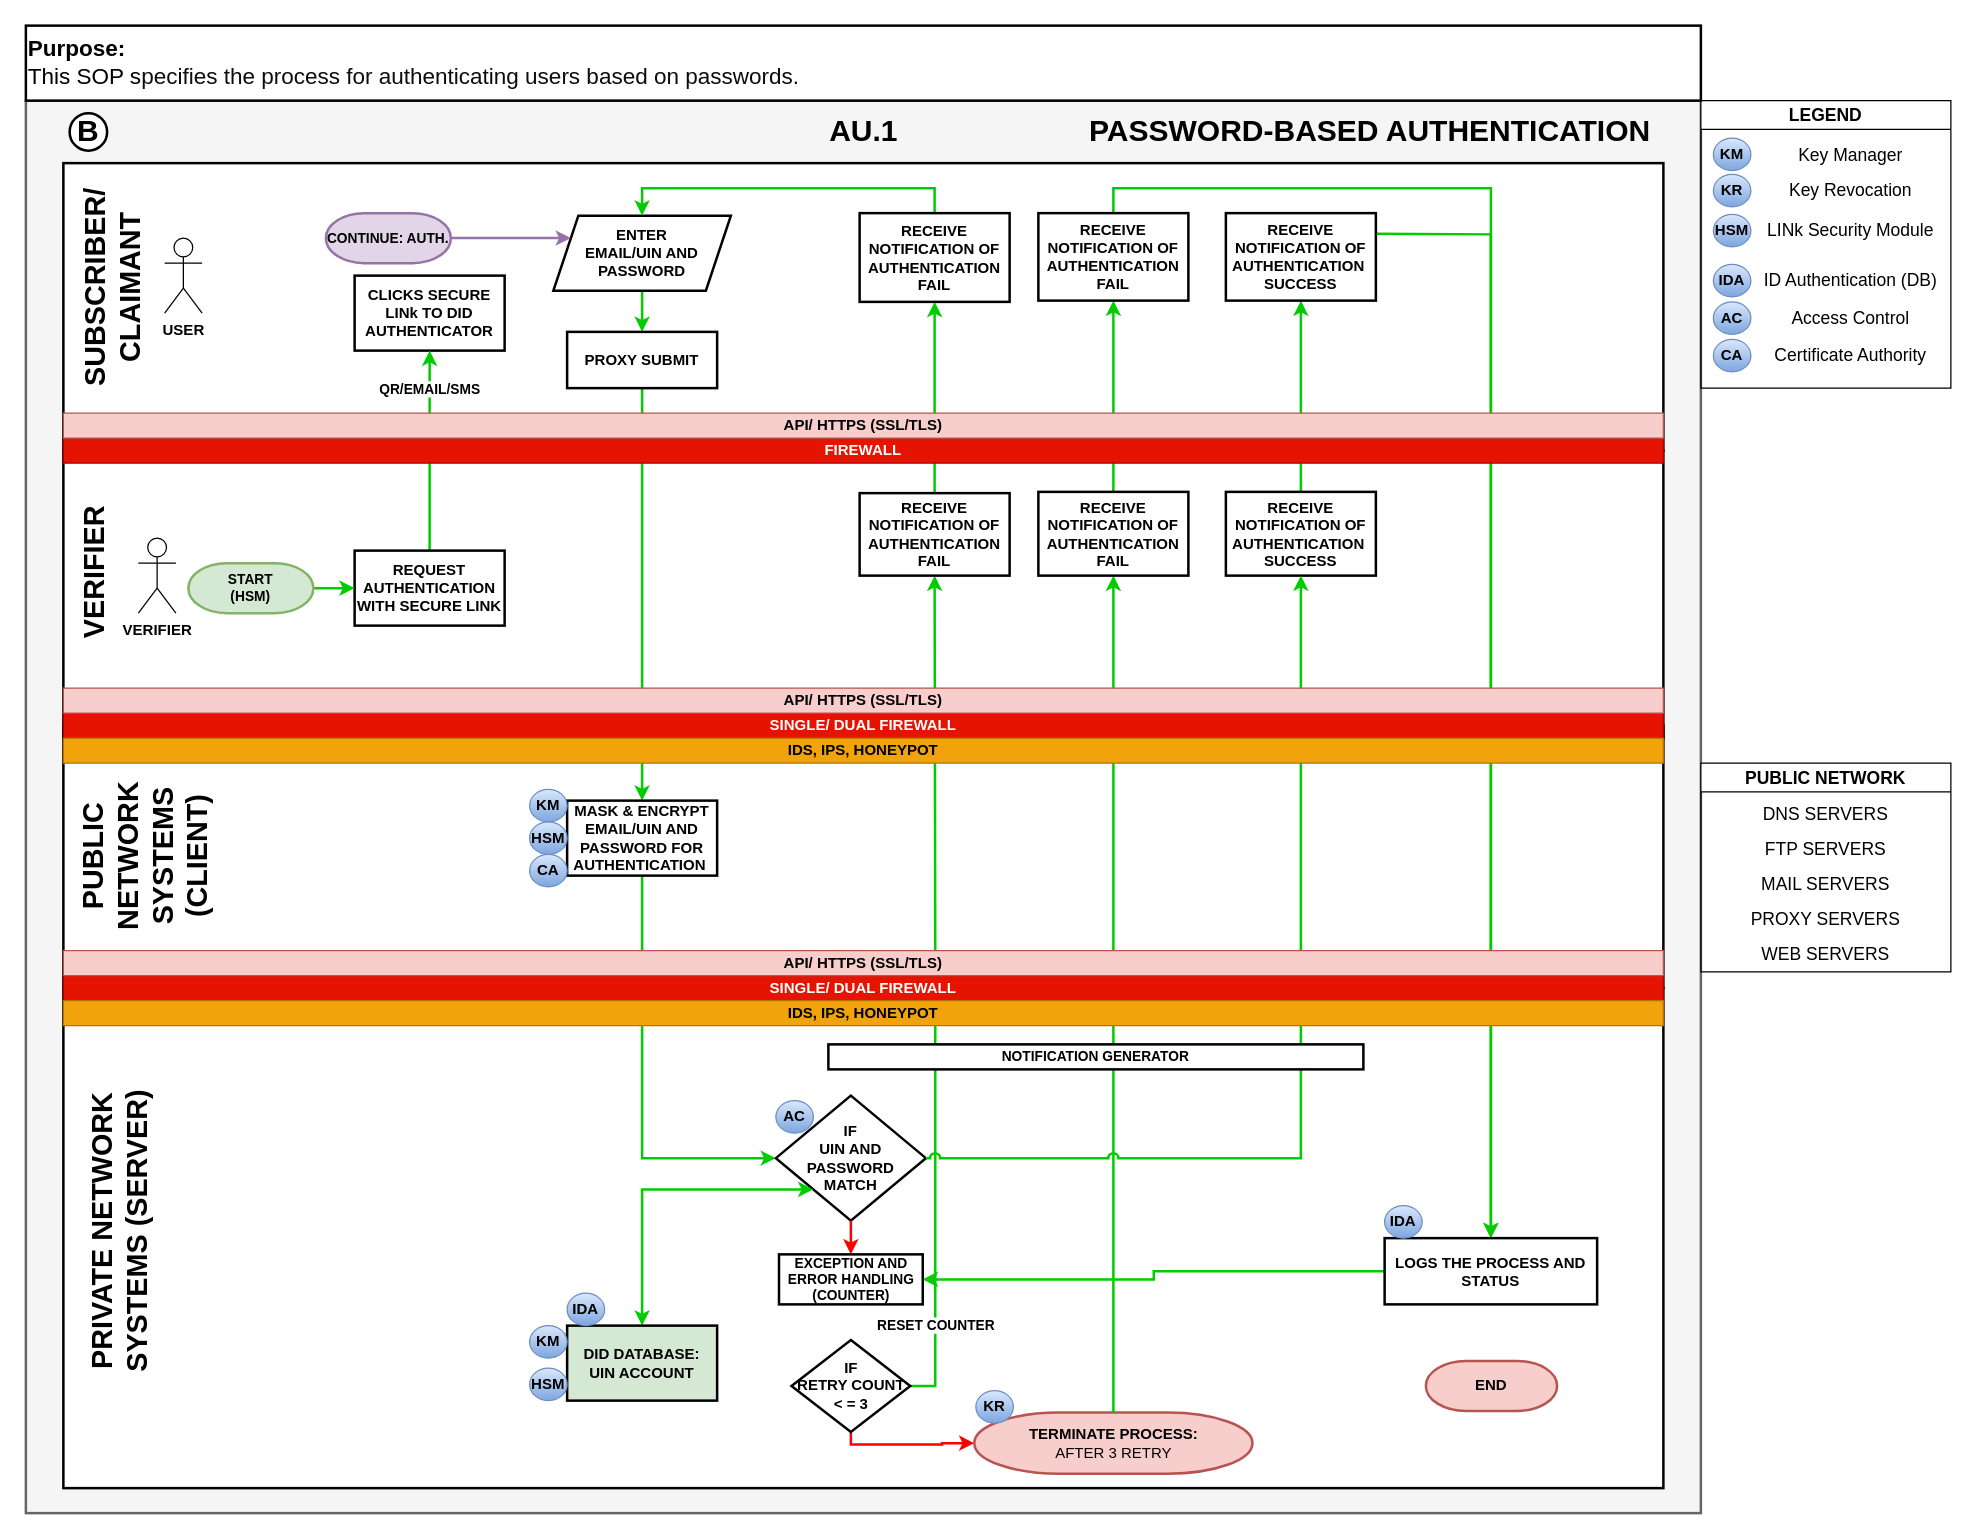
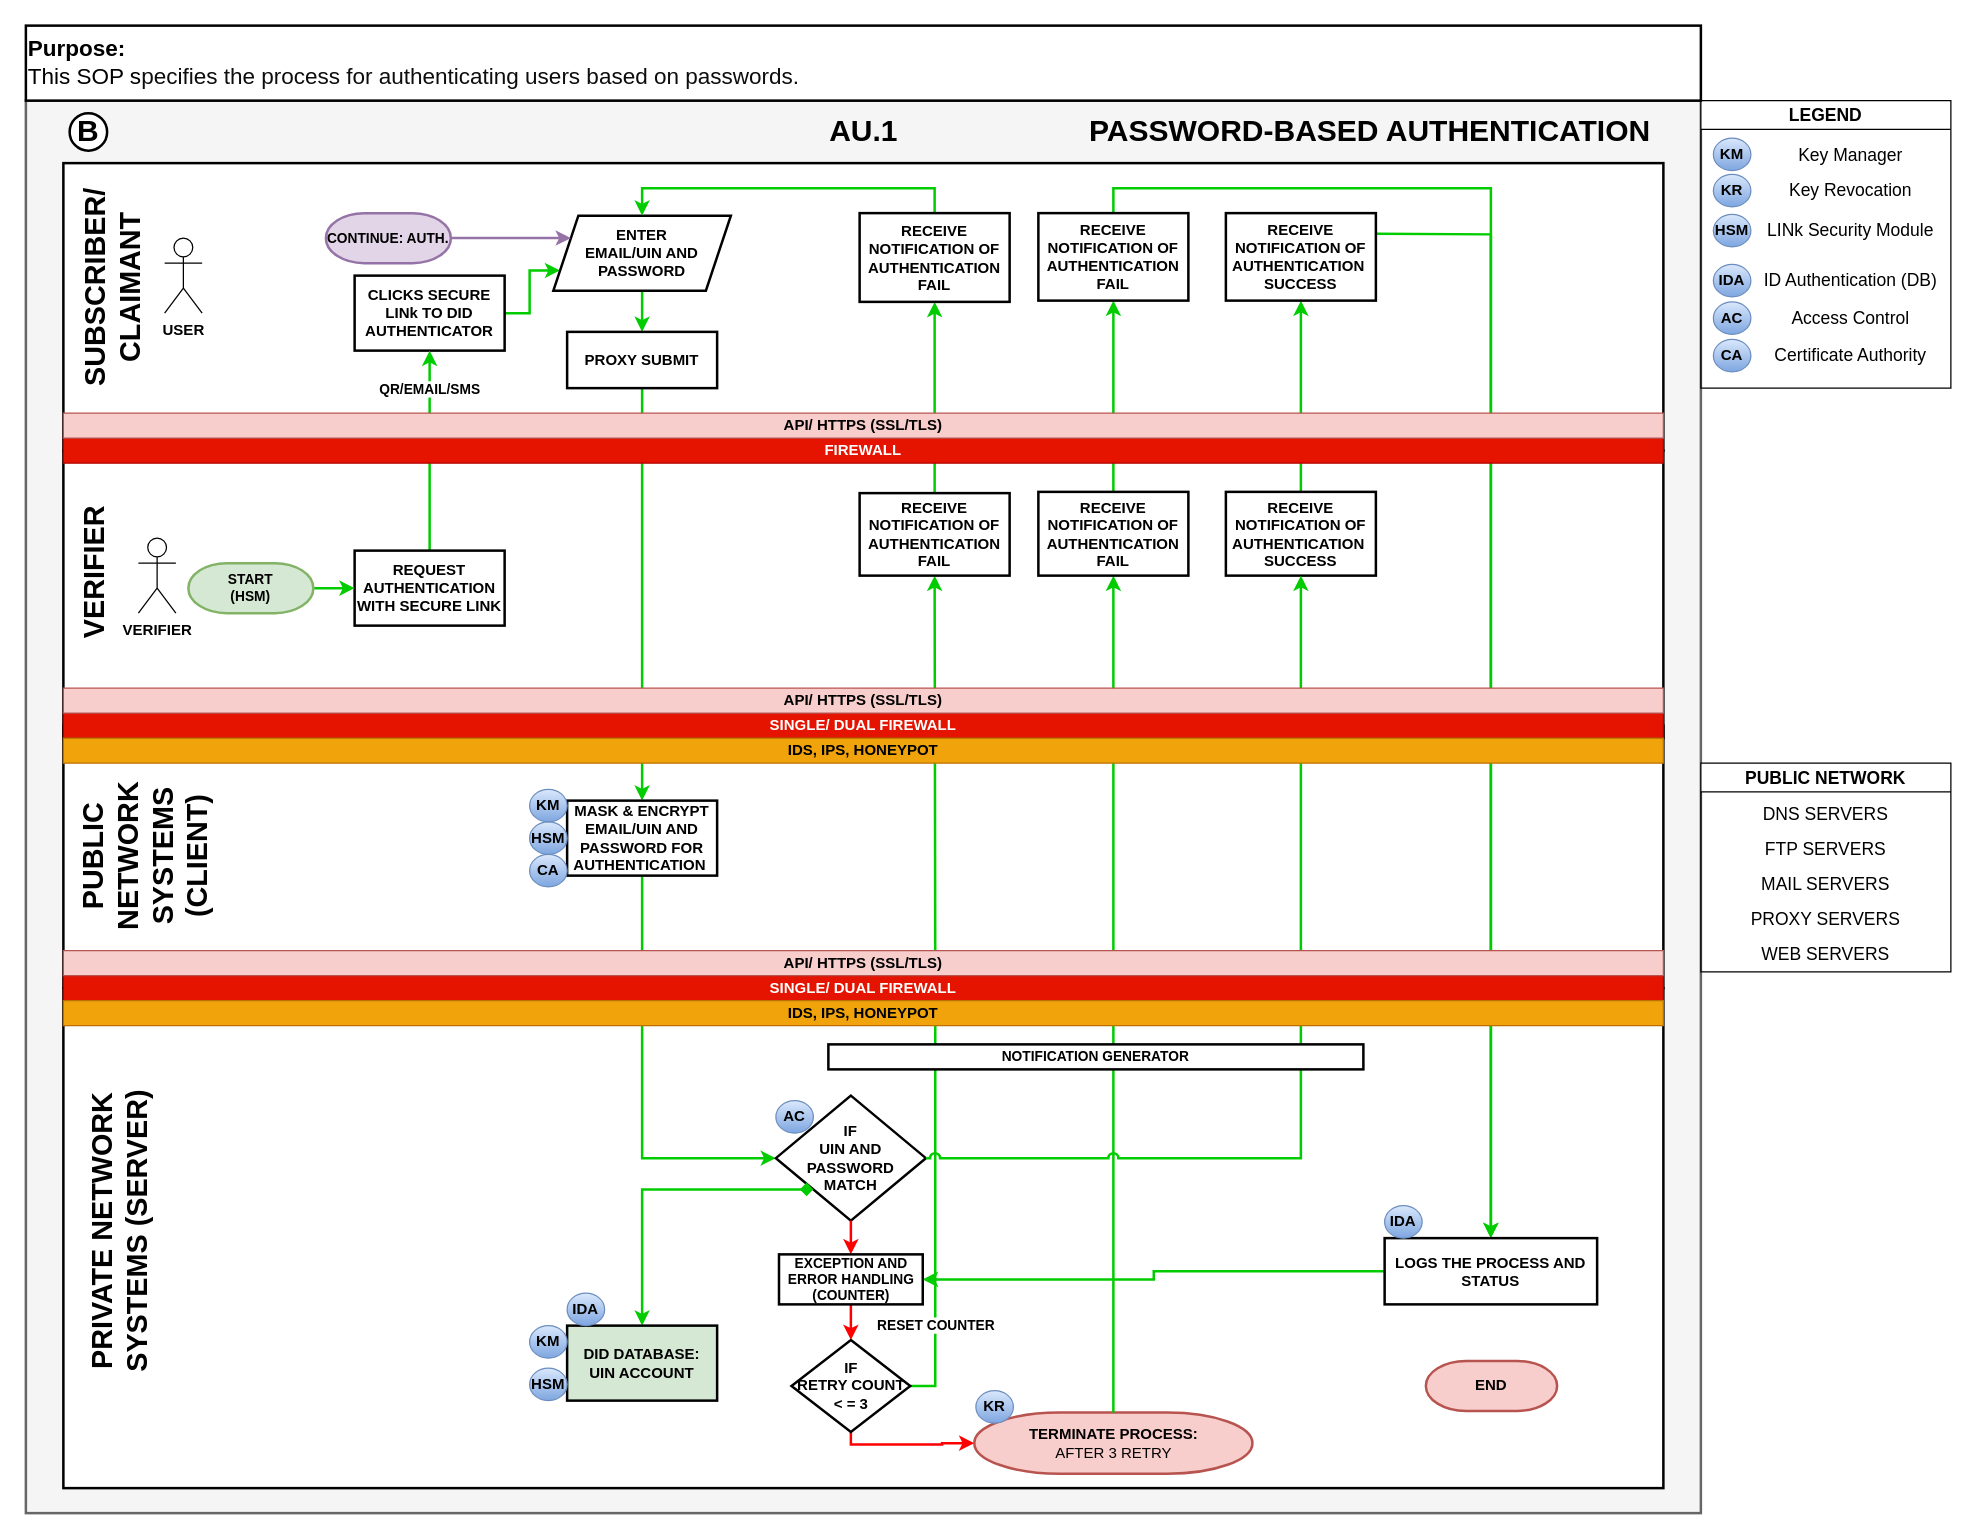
edge "CLICKS SECURE LINk TO DID AUTHENTICATOR" -> "ENTER EMAIL/UIN AND PASSWORD": added
edge "IF UIN AND PASSWORD MATCH" -- "DID DATABASE: UIN ACCOUNT": arrowhead classic -> diamond
edge "EXCEPTION AND ERROR HANDLING (COUNTER)" -> "IF RETRY COUNT < = 3": added
